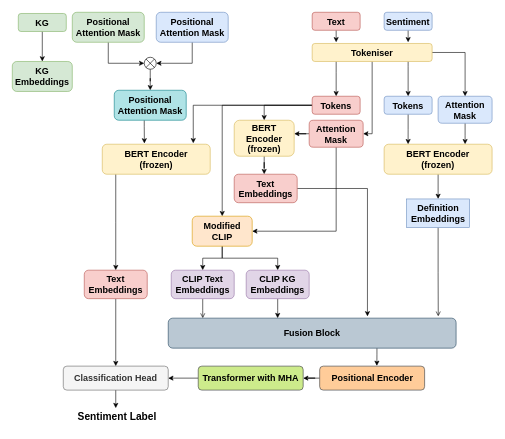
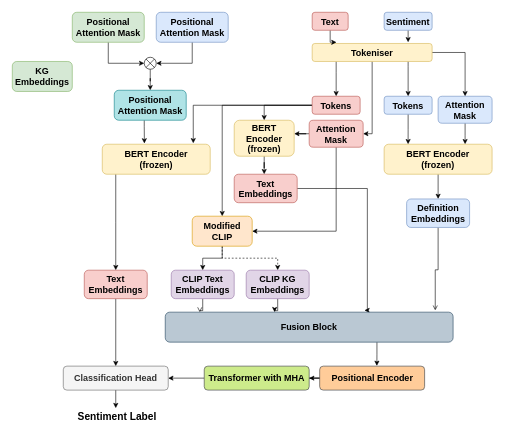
node "Text": size 48x18 -> 36x18
node "KG": removed
edge "KG" -> "KG Embeddings": removed
node "Definition Embeddings": shape rectangle -> rounded rectangle
edge "Modified CLIP" -> "CLIP KG Embeddings": style solid -> dashed
node "Fusion Block": moved (312, 333) -> (309, 327)
node "Transformer with MHA": moved (251, 378) -> (257, 378)
